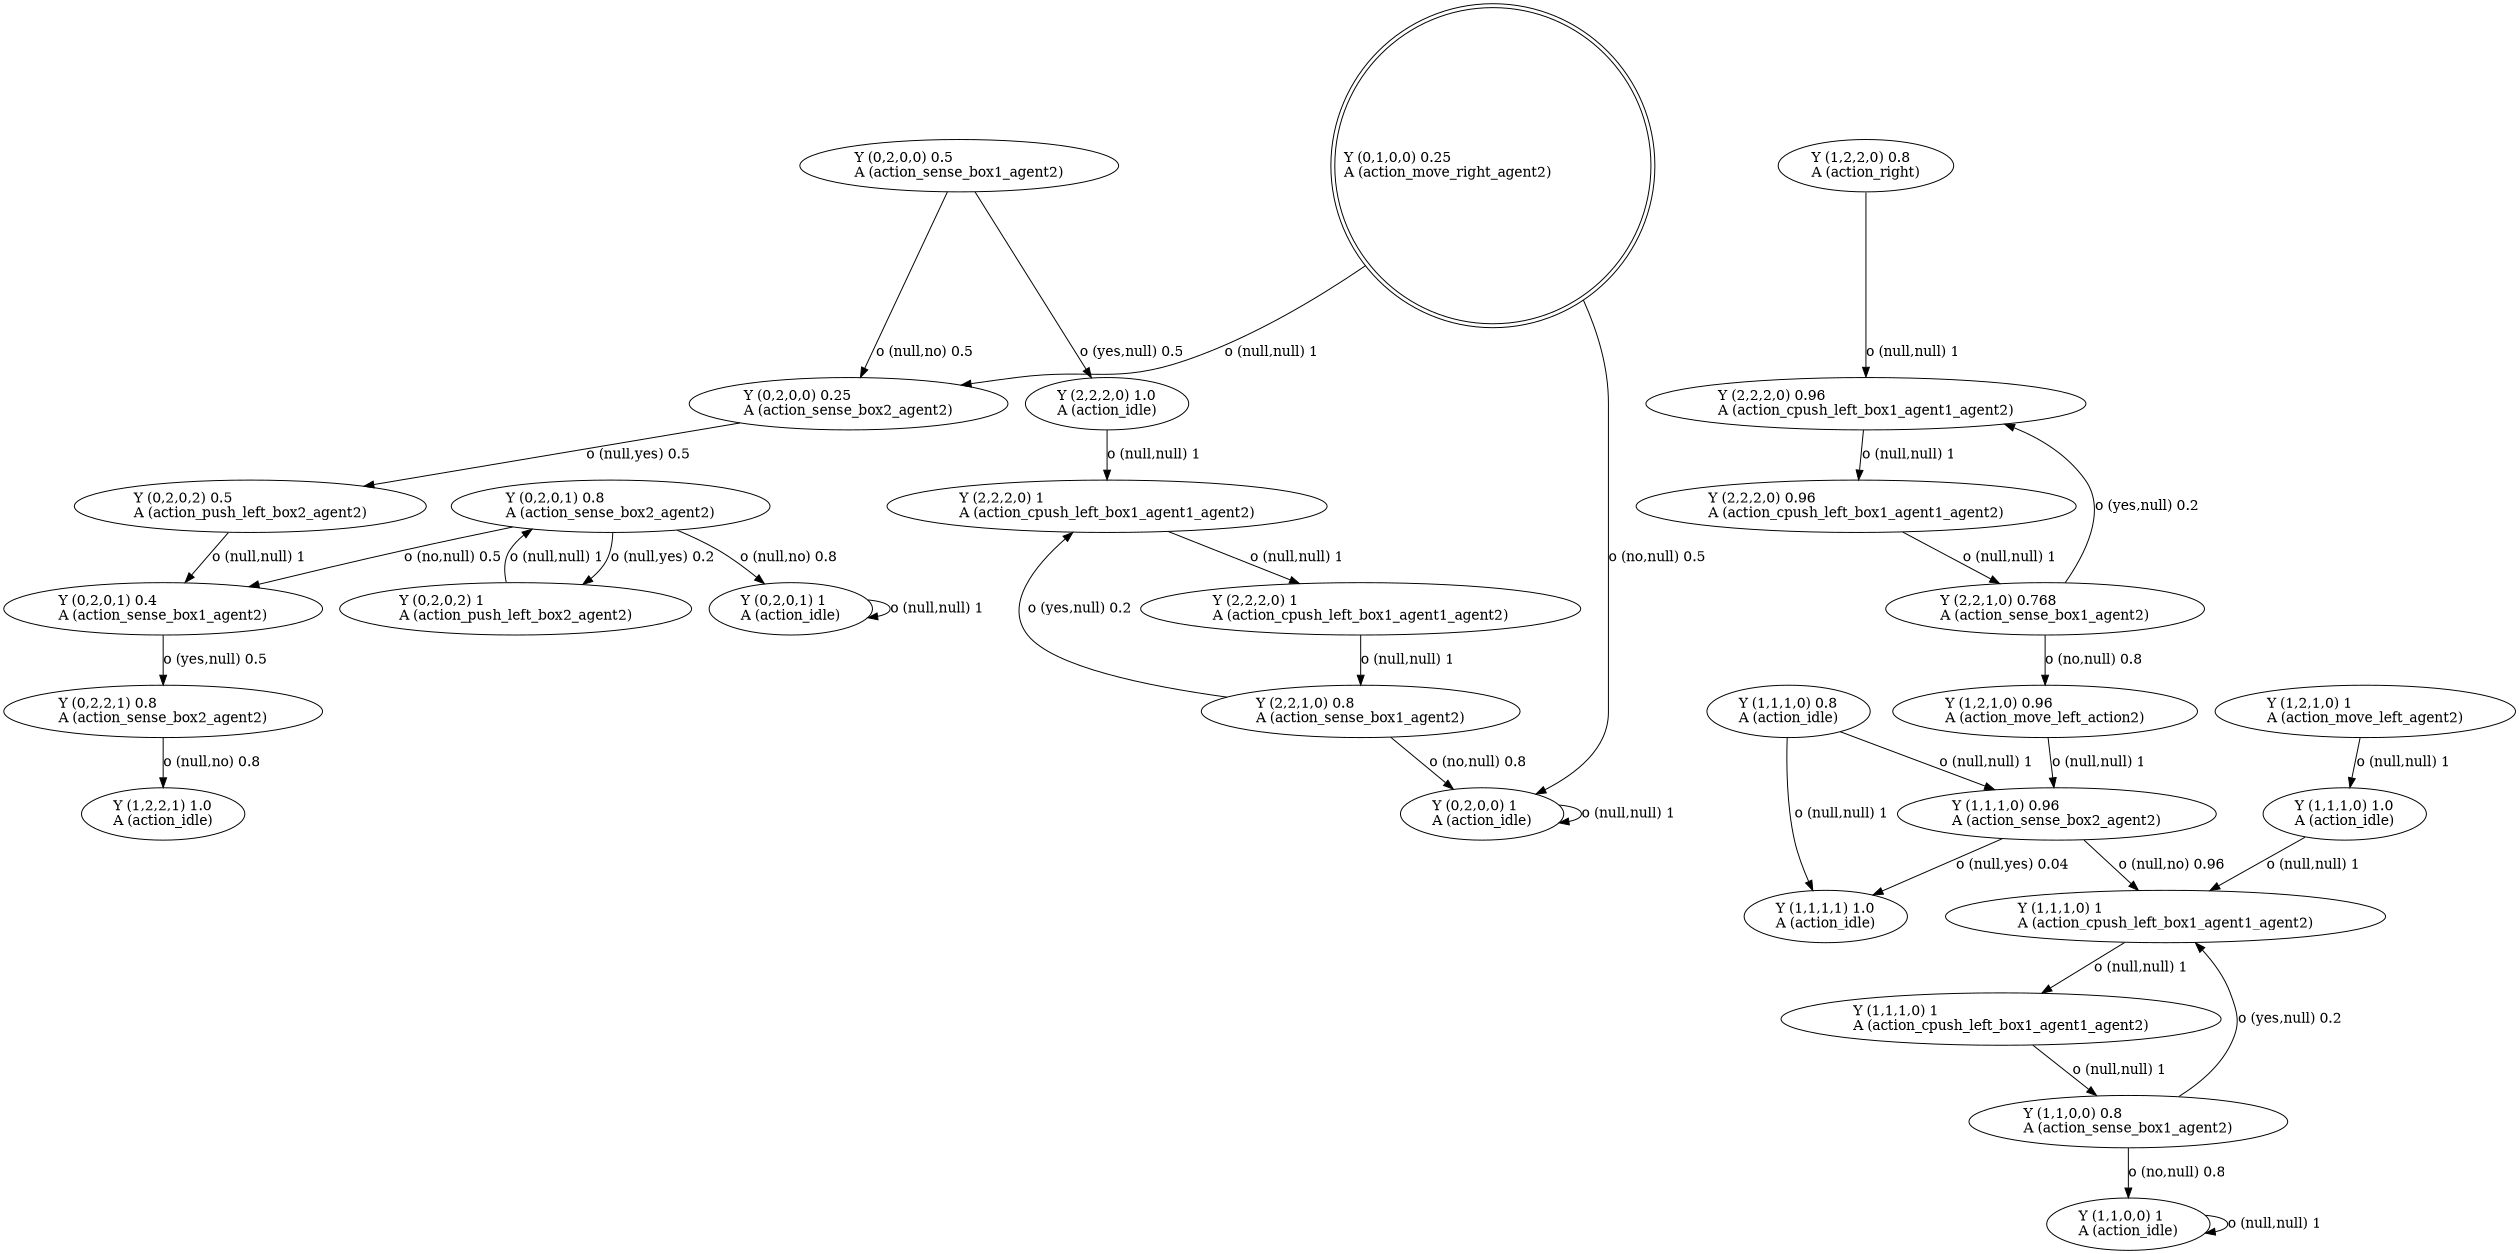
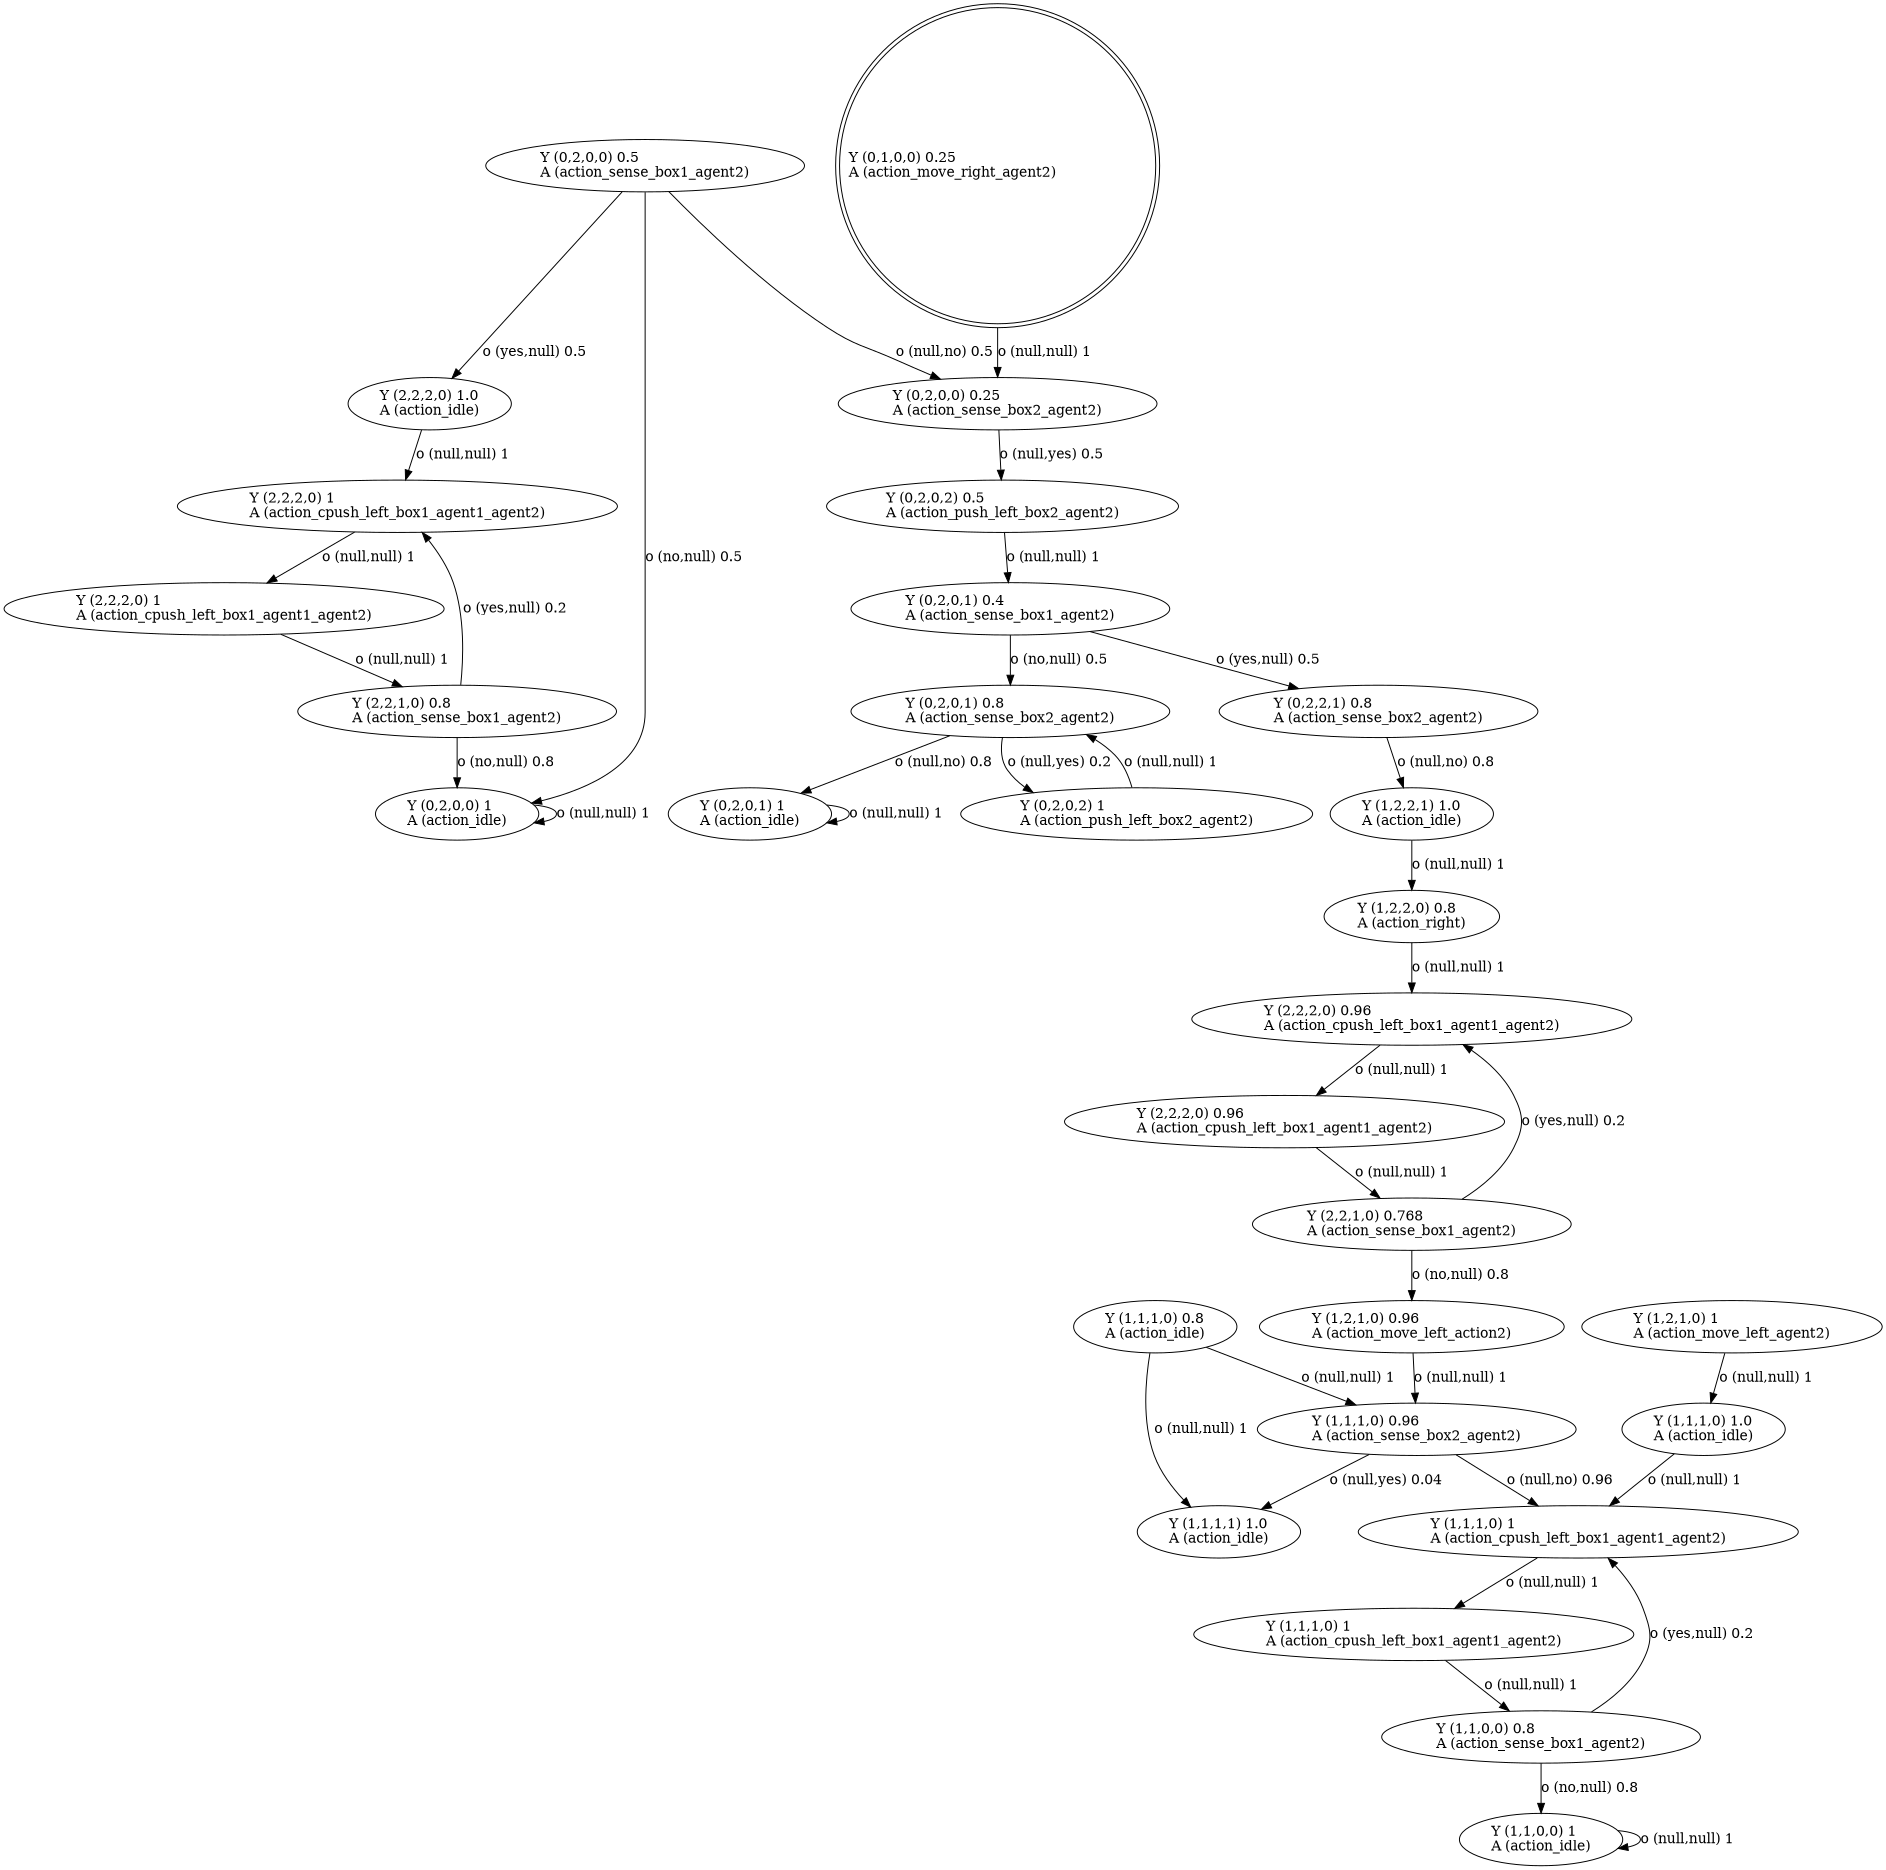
edge "Y (0,2,0,1) 0.8 A (action_sense_box2_agent2)" -> "Y (0,2,0,1) 0.4 A (action_sense_box1_agent2)": reversed
edge "Y (0,1,0,0) 0.25 A (action_move_right_agent2)" -> "Y (0,2,0,0) 1 A (action_idle)": now "Y (0,2,0,0) 0.5 A (action_sense_box1_agent2)" -> "Y (0,2,0,0) 1 A (action_idle)"
edge "Y (1,2,2,1) 1.0 A (action_idle)" -> "Y (1,2,2,0) 0.8 A (action_right)": added, label "o (null,null) 1"
